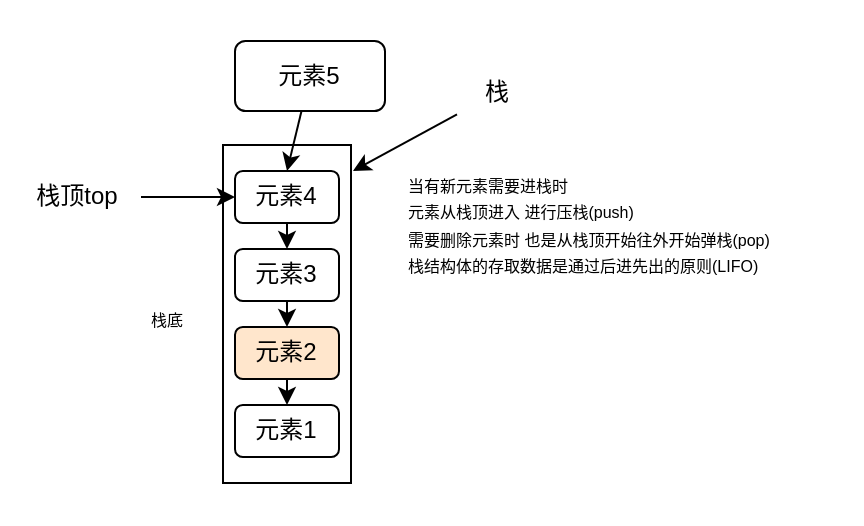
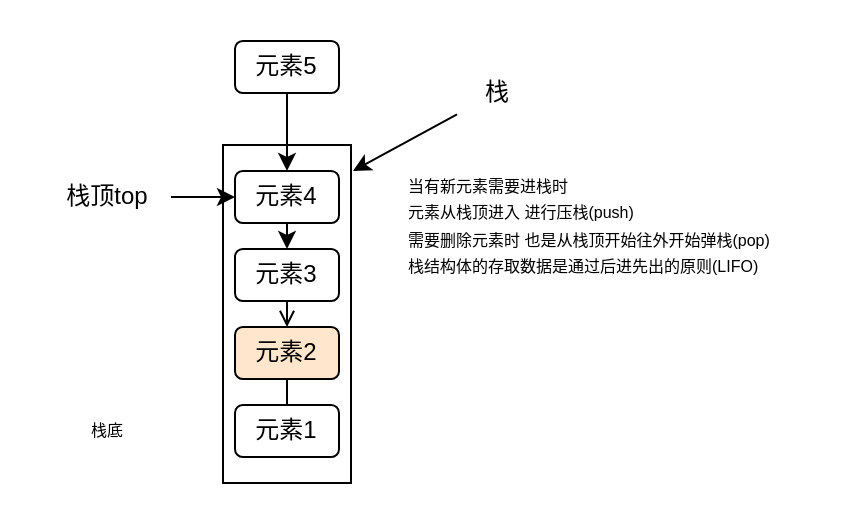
node "元素5": size 150x70 -> 104x52
node "栈顶top": moved (76, 197) -> (106, 197)
edge "元素3" -> "元素2": arrowhead classic -> open
node "栈底": moved (166, 321) -> (106, 431)
edge "元素2" -> "元素1": arrowhead classic -> none
